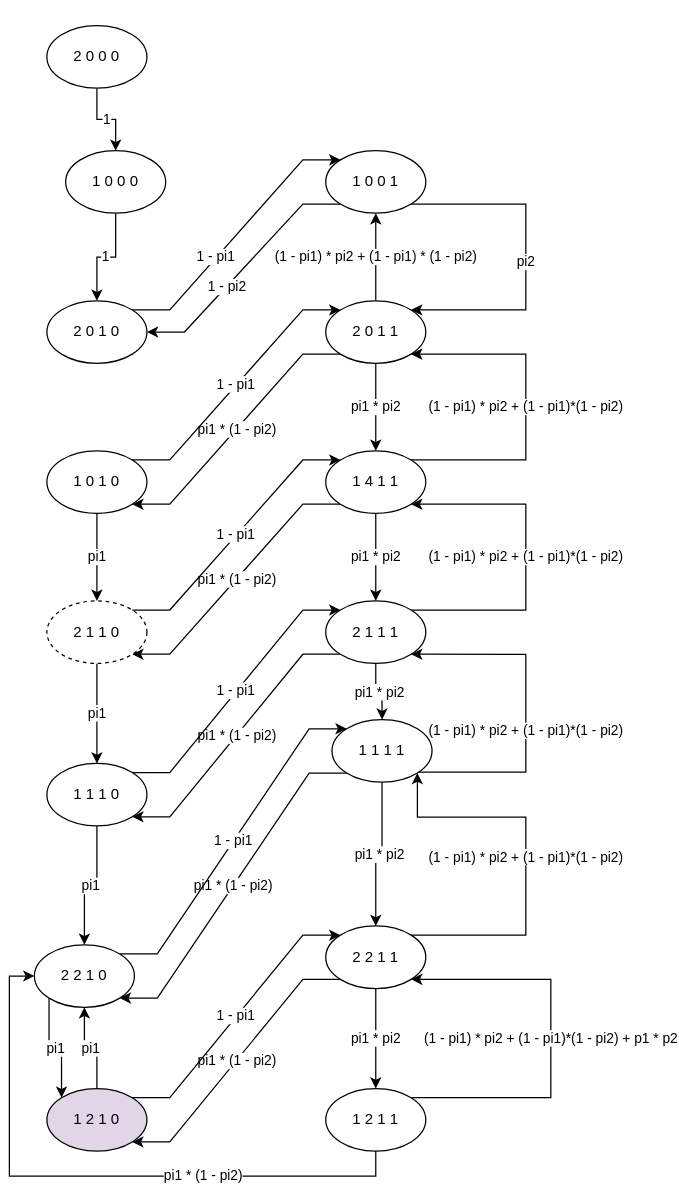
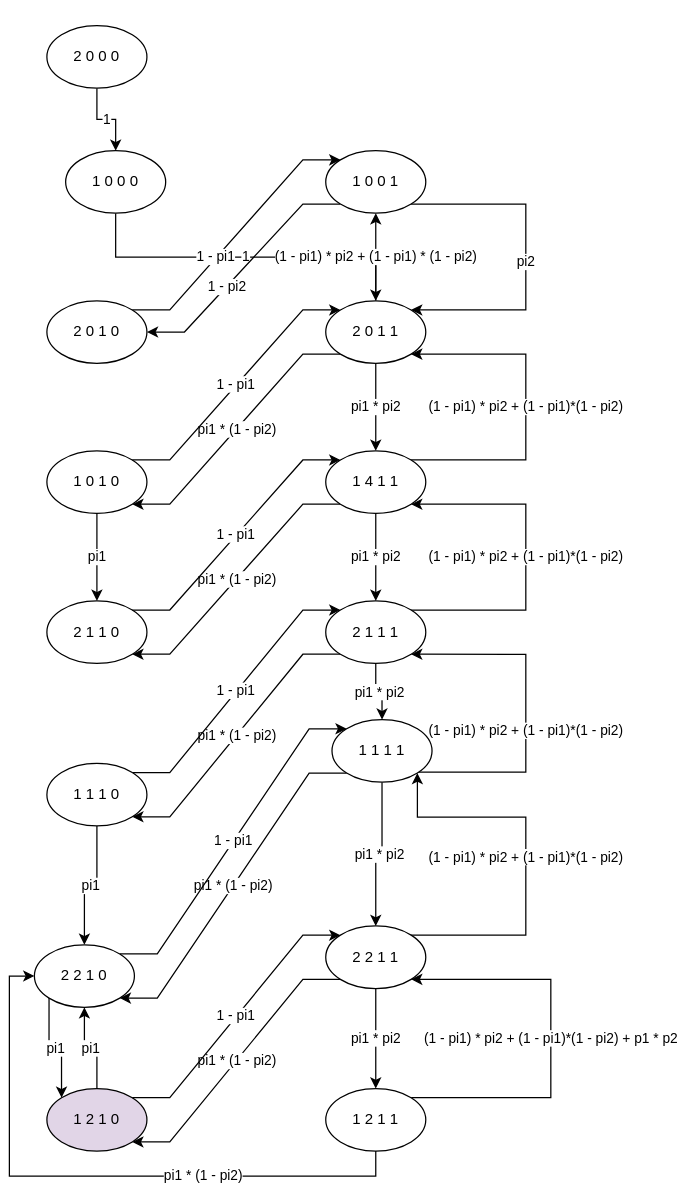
edge "1 0 0 0" -> "2 0 1 0": now "1 0 0 0" -> "2 0 1 1"
node "2 1 1 0": style dashed -> solid
edge "2 1 1 0" -> "1 1 1 0": removed, label "pi1"
